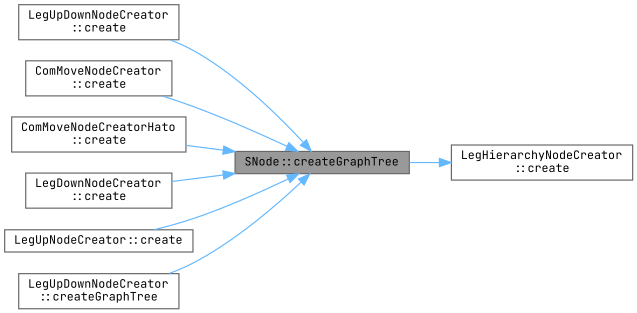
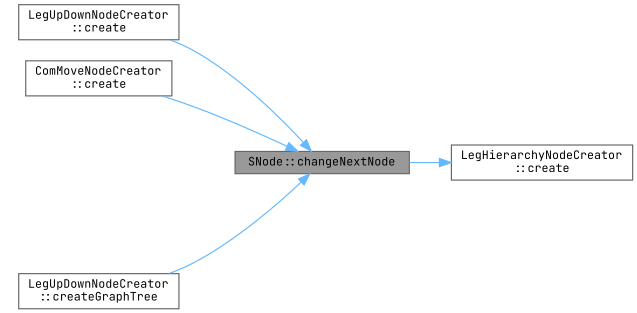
node "ComMoveNodeCreatorHato ::create": removed
node "SNode::createGraphTree": label "SNode::createGraphTree" -> "SNode::changeNextNode"
node "LegDownNodeCreator ::create": removed
node "LegUpNodeCreator::create": removed
